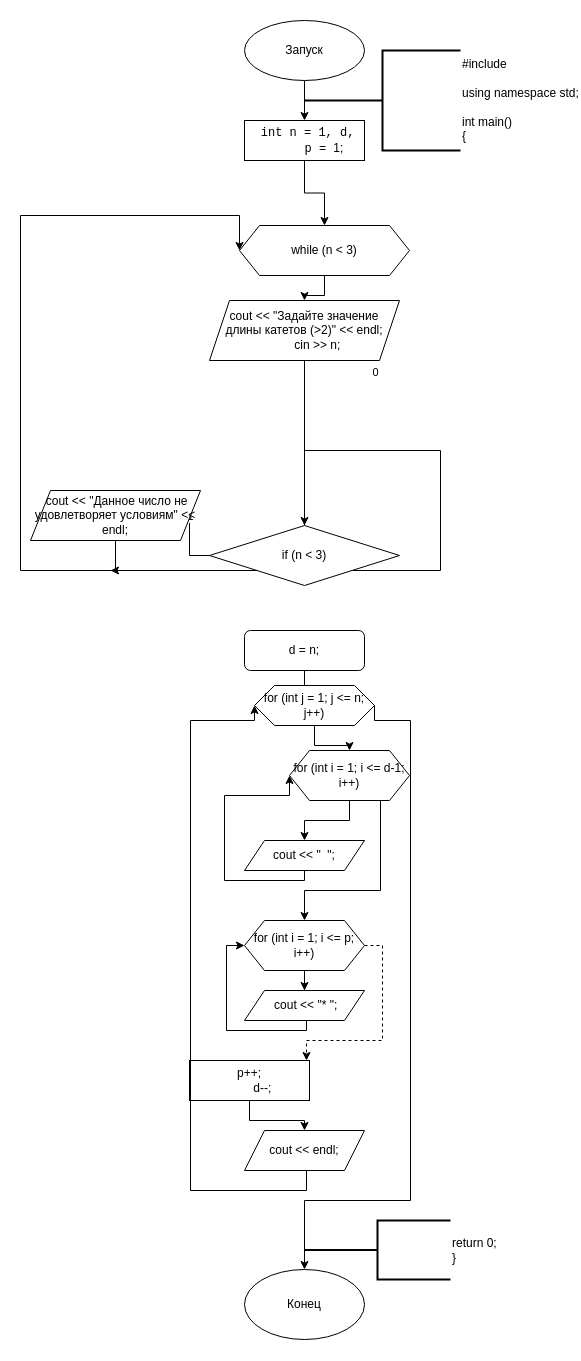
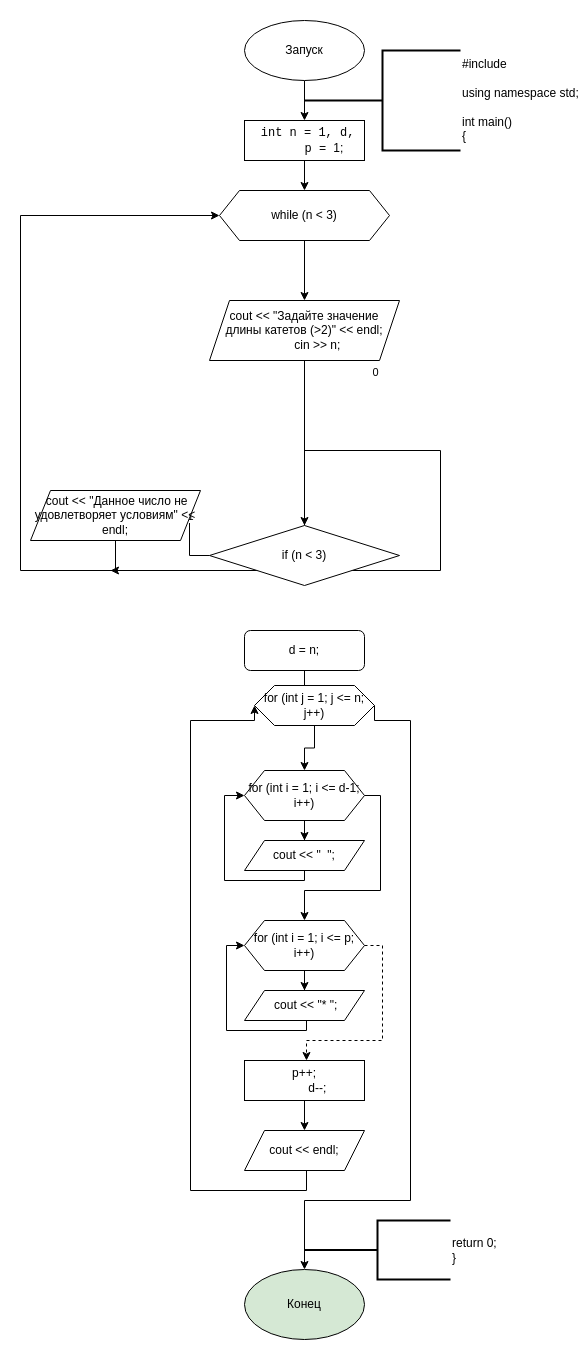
node "while (n < 3)": moved (325, 251) -> (305, 216)
node "for (int i = 1; i <= d-1; i++)": moved (350, 776) -> (305, 796)
node "p++; d--;": moved (250, 1081) -> (305, 1081)
node "Конец": fillcolor #ffffff -> #d5e8d4
